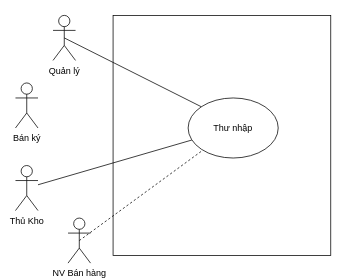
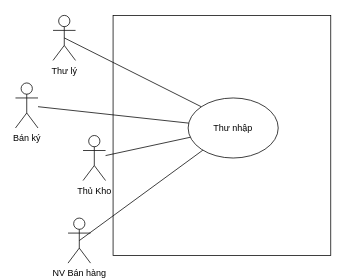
node "Quản lý": label "Quản lý" -> "Thư lý"
edge "Bán ký" -- "Thư nhập": added
node "Thủ Kho": moved (27, 188) -> (94, 158)
edge "Thư nhập" -- "NV Bán hàng": style dashed -> solid
